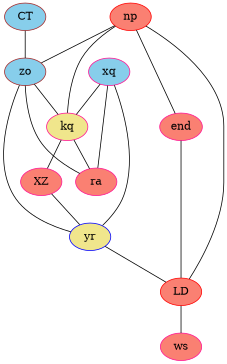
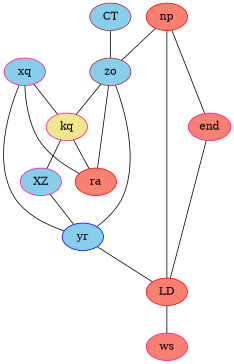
edge "np" -- "kq": removed
node "XZ": fillcolor salmon -> skyblue
node "ra": color deeppink -> red
node "yr": fillcolor khaki -> skyblue
